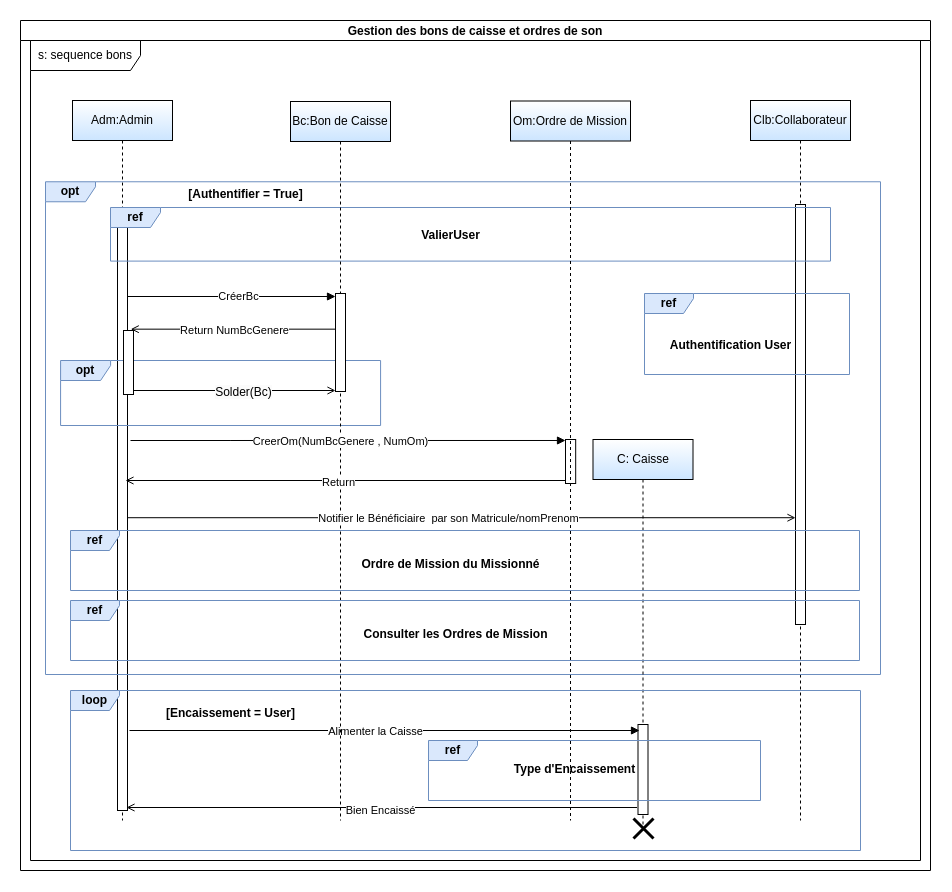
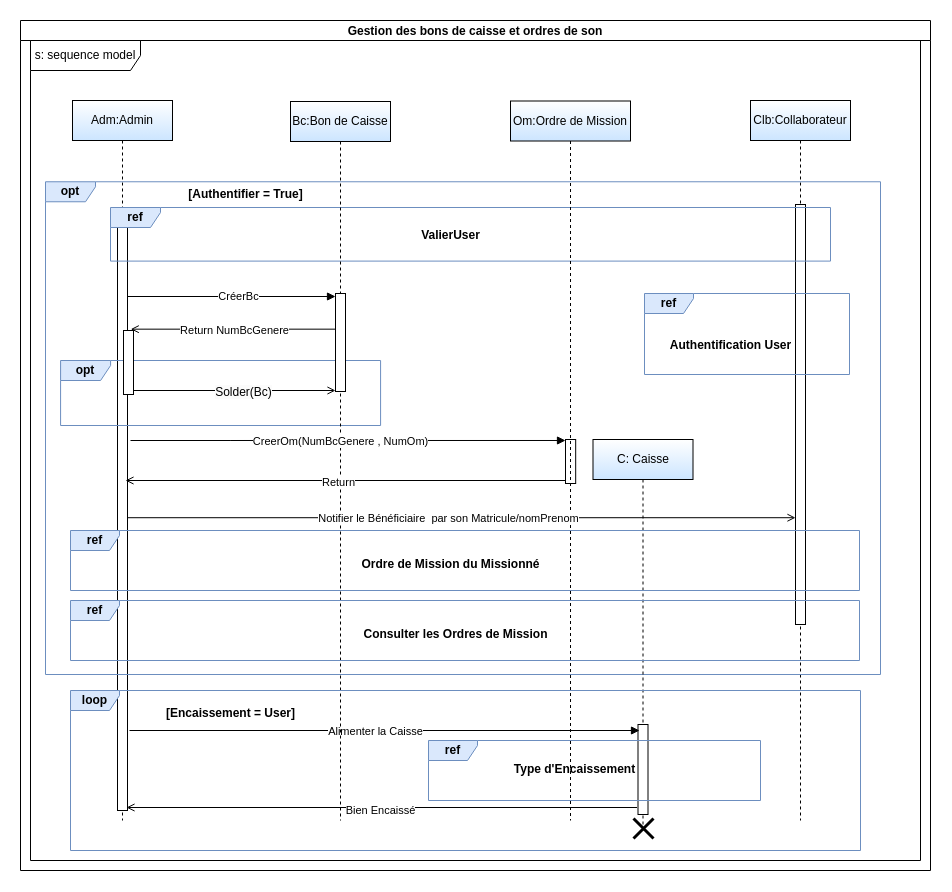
node "s: sequence bons": label "s: sequence bons" -> "s: sequence model"
